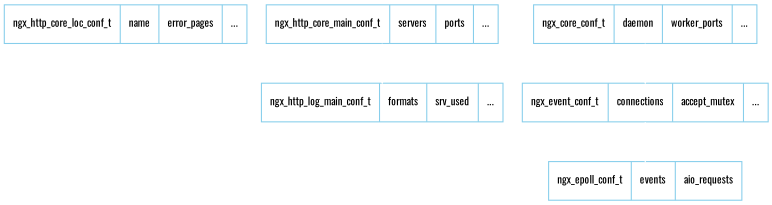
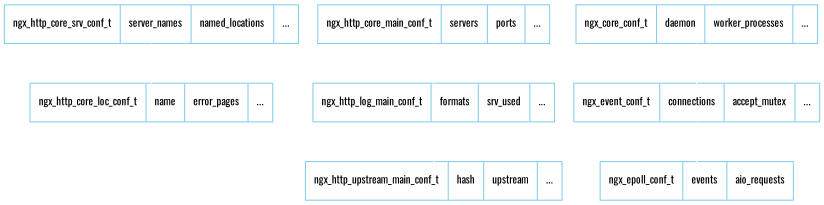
node "ngx_http_core_srv_conf_t": added
node "ngx_core_conf_t": text "worker_ports" -> "worker_processes"
node "ngx_http_upstream_main_conf_t": added
